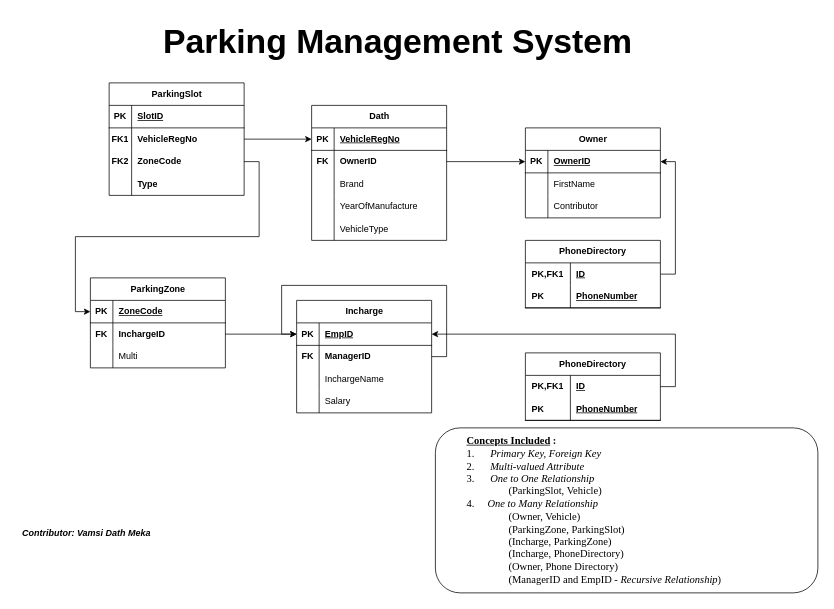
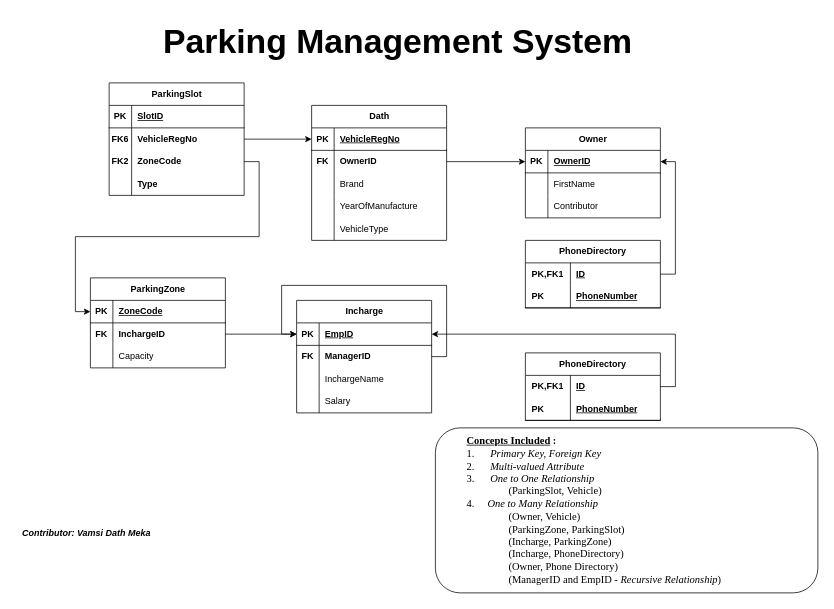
node "FK1": label "FK1" -> "FK6"
node "Multi": label "Multi" -> "Capacity"
